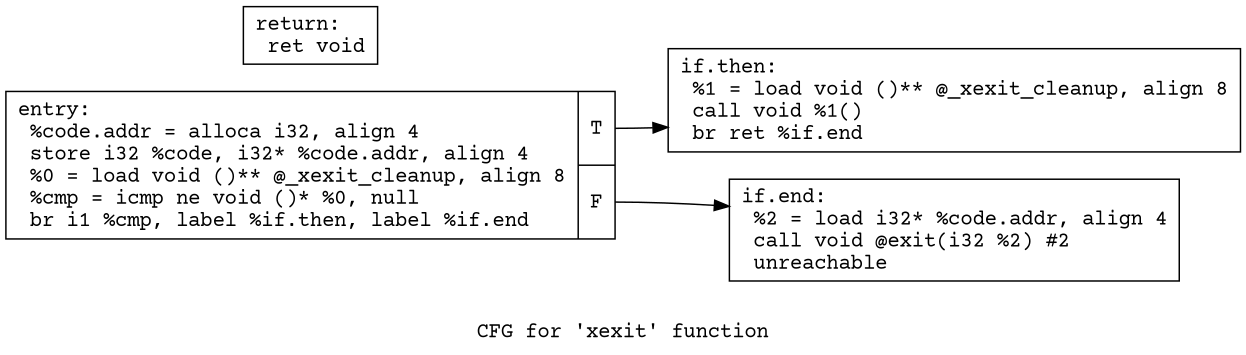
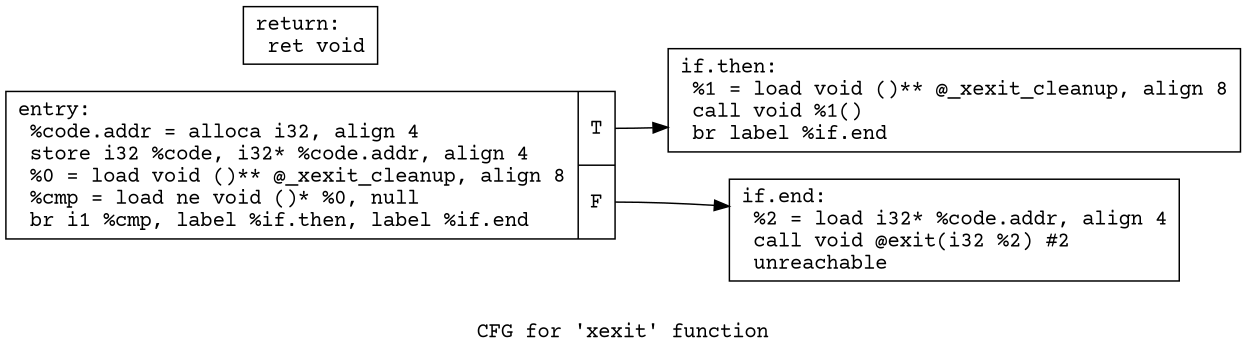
node "if.then:": text "br ret %if.end" -> "br label %if.end"
node "entry:": text "%cmp = icmp ne void ()* %0, null" -> "%cmp = load ne void ()* %0, null"
